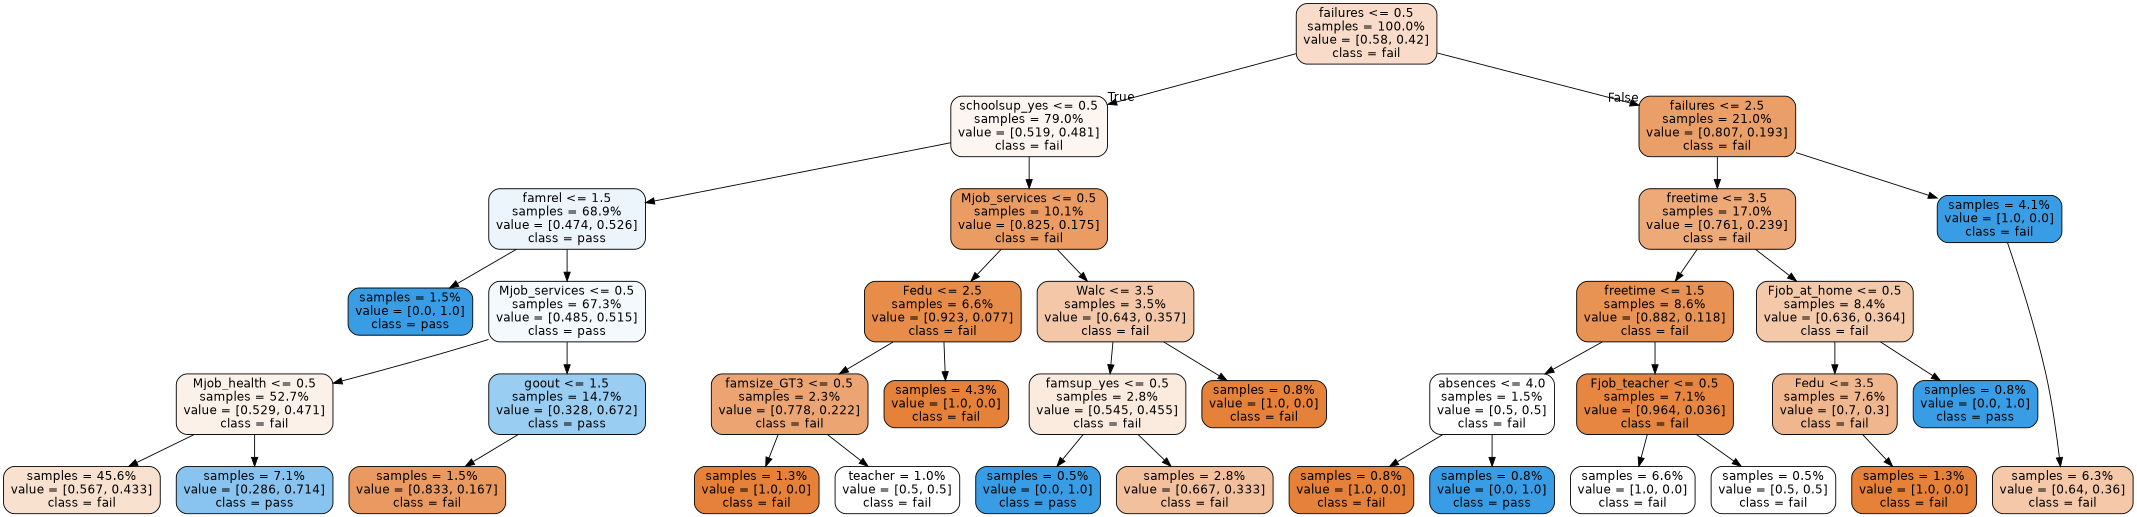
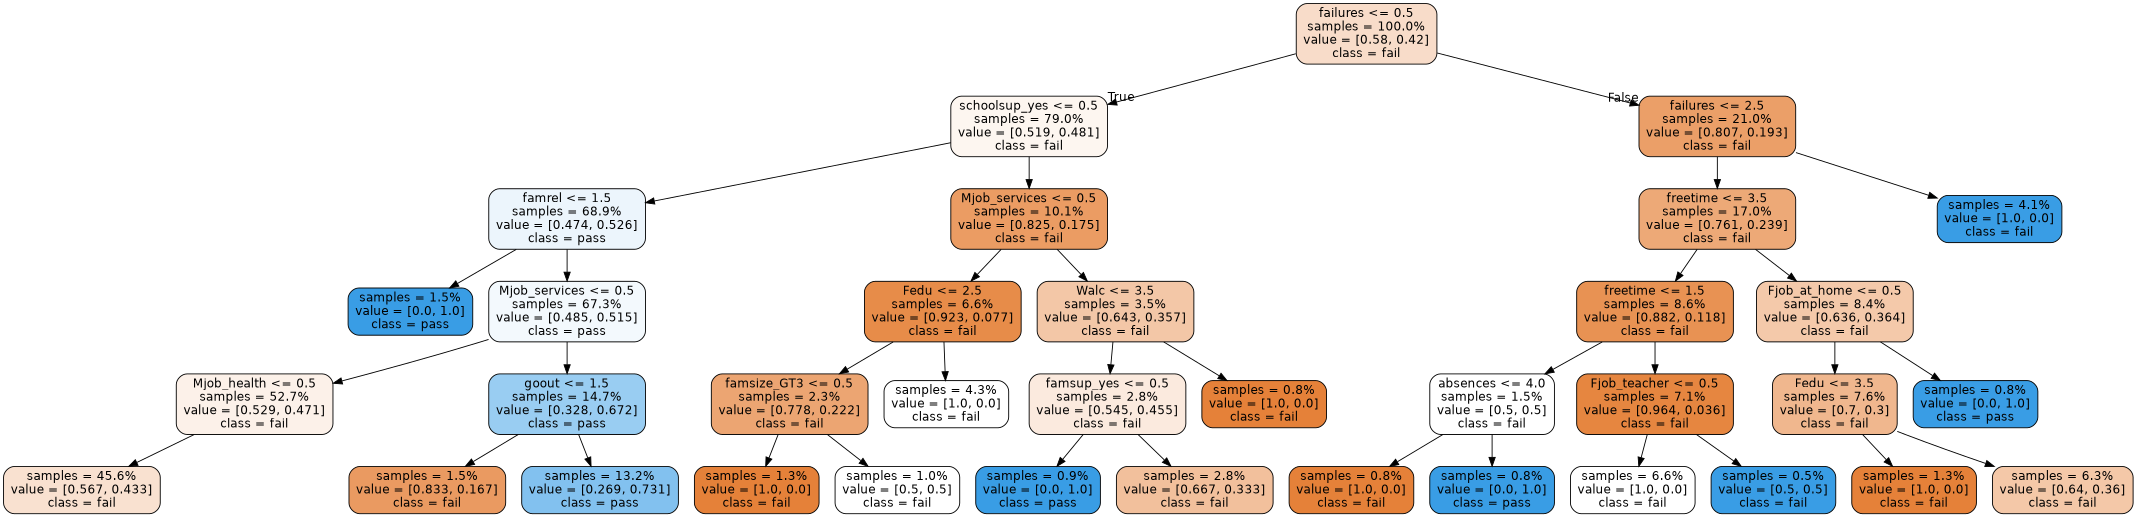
edge "samples = 4.1% value = [1.0, 0.0] class = fail" -> "samples = 6.3% value = [0.64, 0.36] class = fail": now "Fedu <= 3.5 samples = 7.6% value = [0.7, 0.3] class = fail" -> "samples = 6.3% value = [0.64, 0.36] class = fail"
node "samples = 4.3% value = [1.0, 0.0] class = fail": fillcolor #e58139 -> #ffffff
node "samples = 7.1% value = [0.286, 0.714] class = pass": removed
node "samples = 13.2% value = [0.269, 0.731] class = pass": added
node "teacher = 1.0% value = [0.5, 0.5] class = fail": label "teacher = 1.0% value = [0.5, 0.5] class = fail" -> "samples = 1.0% value = [0.5, 0.5] class = fail"
node "samples = 0.5% value = [0.0, 1.0] class = pass": label "samples = 0.5% value = [0.0, 1.0] class = pass" -> "samples = 0.9% value = [0.0, 1.0] class = pass"
node "samples = 0.5% value = [0.5, 0.5] class = fail": fillcolor #ffffff -> #399de5
